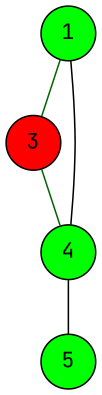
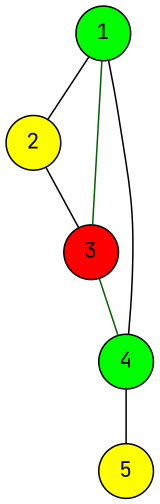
node "2": added
node "5": fillcolor green -> yellow
